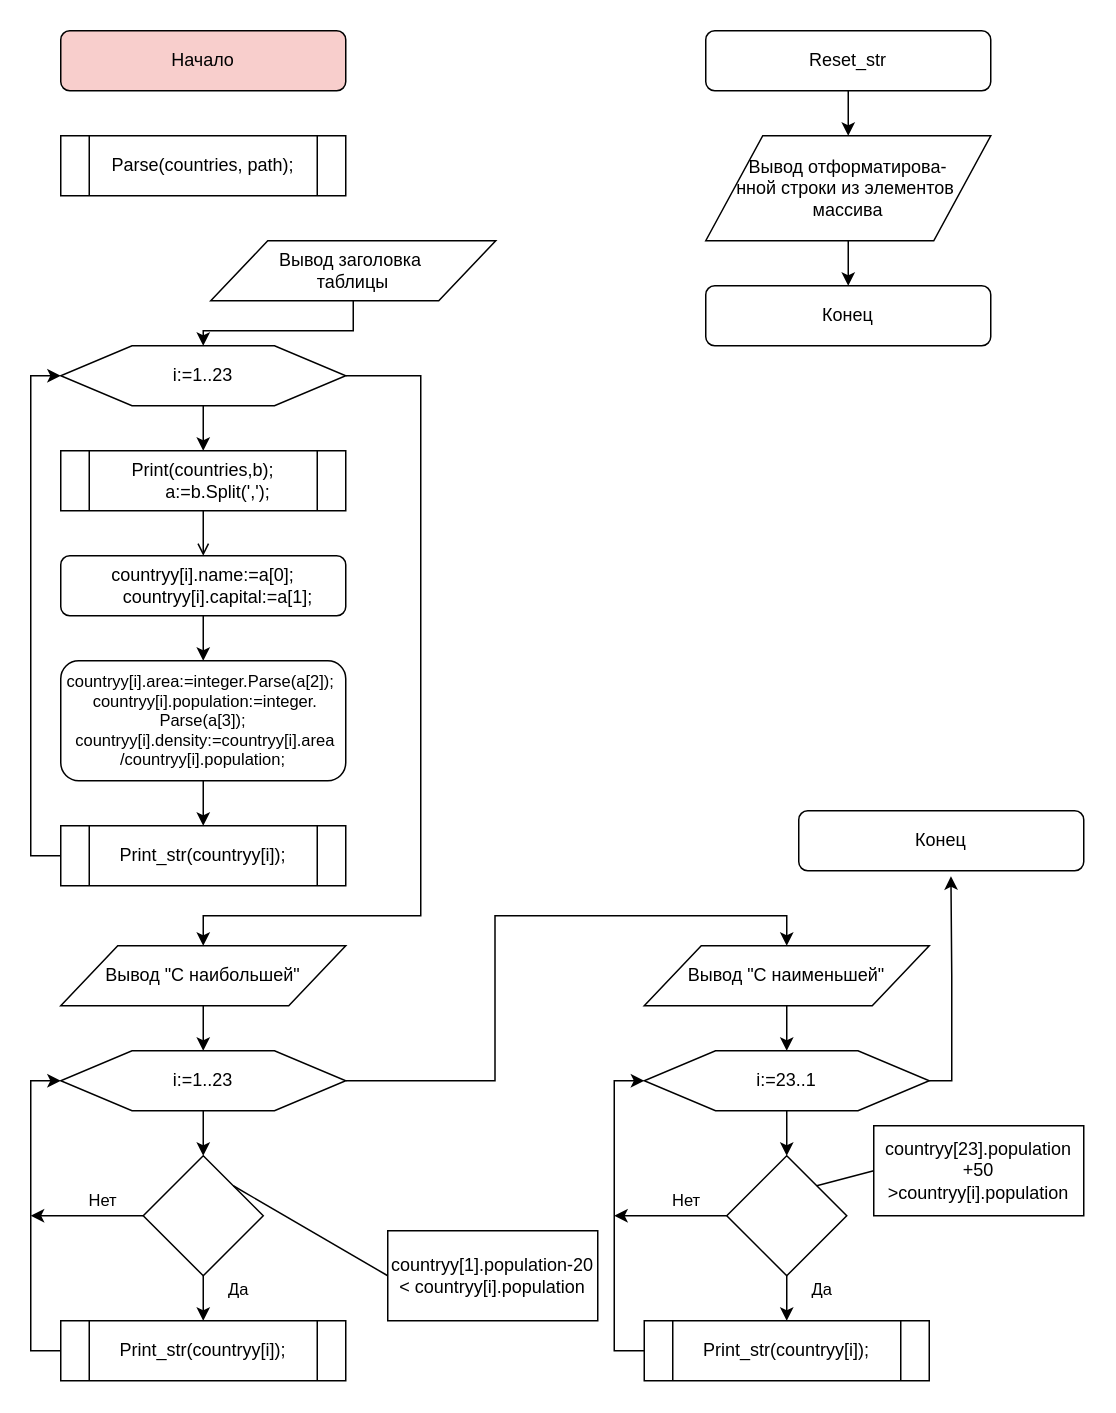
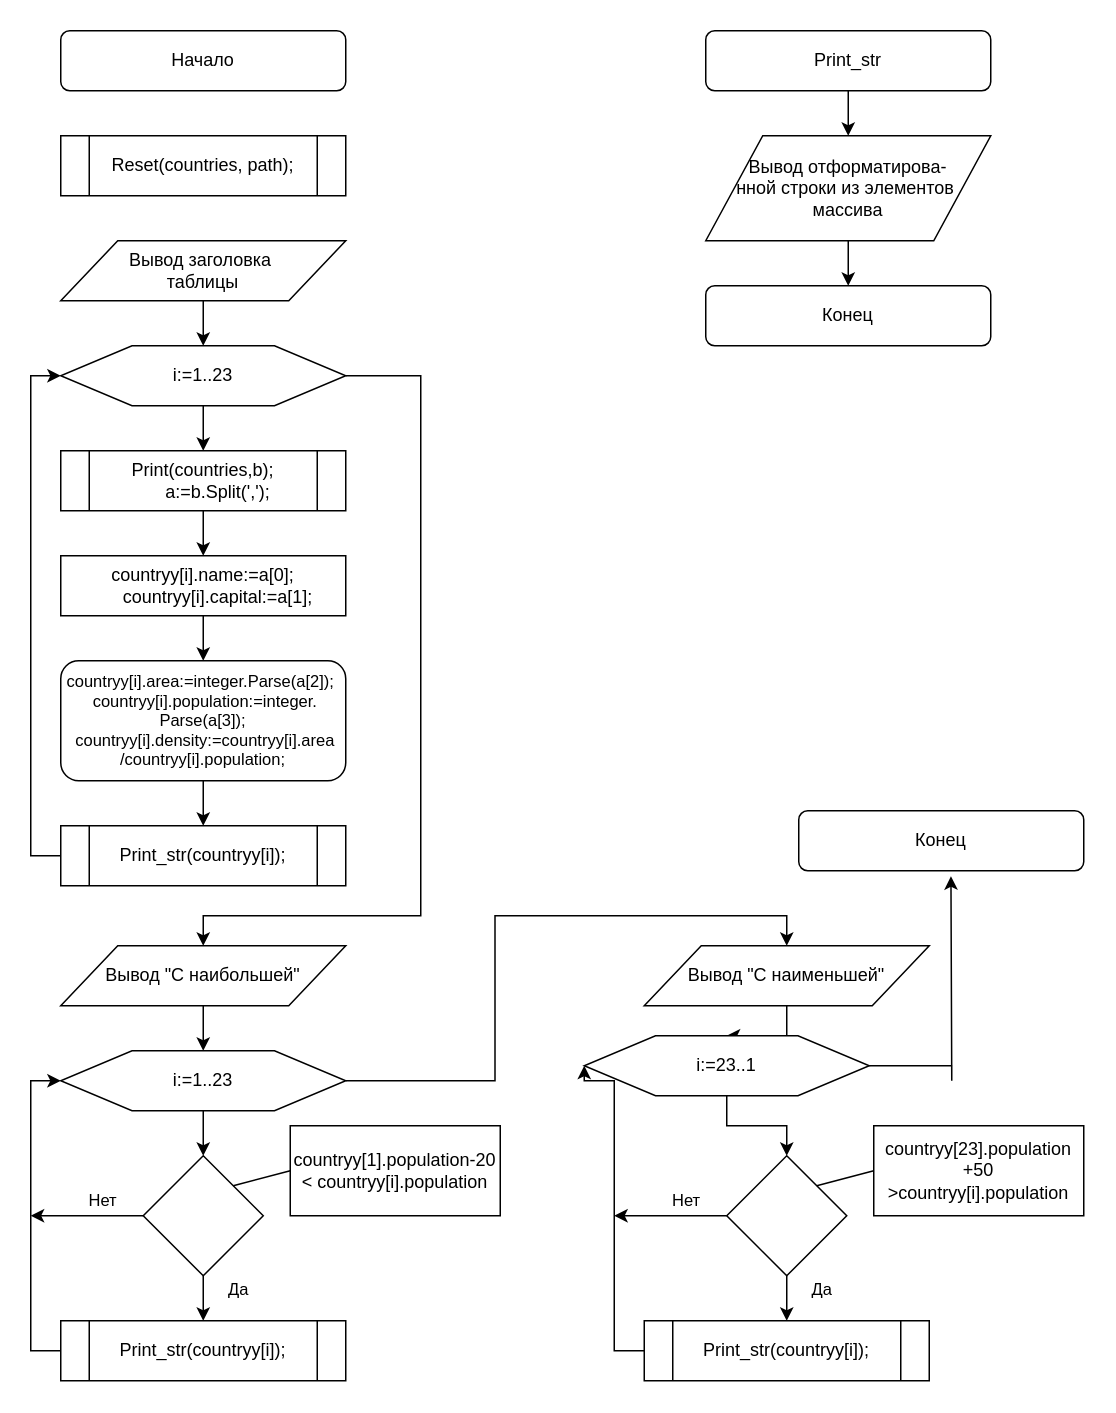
node "Начало": fillcolor #f8cecc -> #ffffff
node "Reset_str": label "Reset_str" -> "Print_str"
node "Parse(countries, path);": label "Parse(countries, path);" -> "Reset(countries, path);"
node "Вывод заголовка таблицы": moved (353, 271) -> (203, 271)
edge "Print(countries,b); a:=b.Split(',');" -> "countryy[i].name:=a[0]; countryy[i].capital:=a[1];": arrowhead open -> classic
node "countryy[i].name:=a[0]; countryy[i].capital:=a[1];": shape rounded rectangle -> rectangle
node "i:=23..1": moved (787, 1081) -> (727, 1066)
node "countryy[1].population-20 < countryy[i].population": moved (493, 1276) -> (395, 1171)
